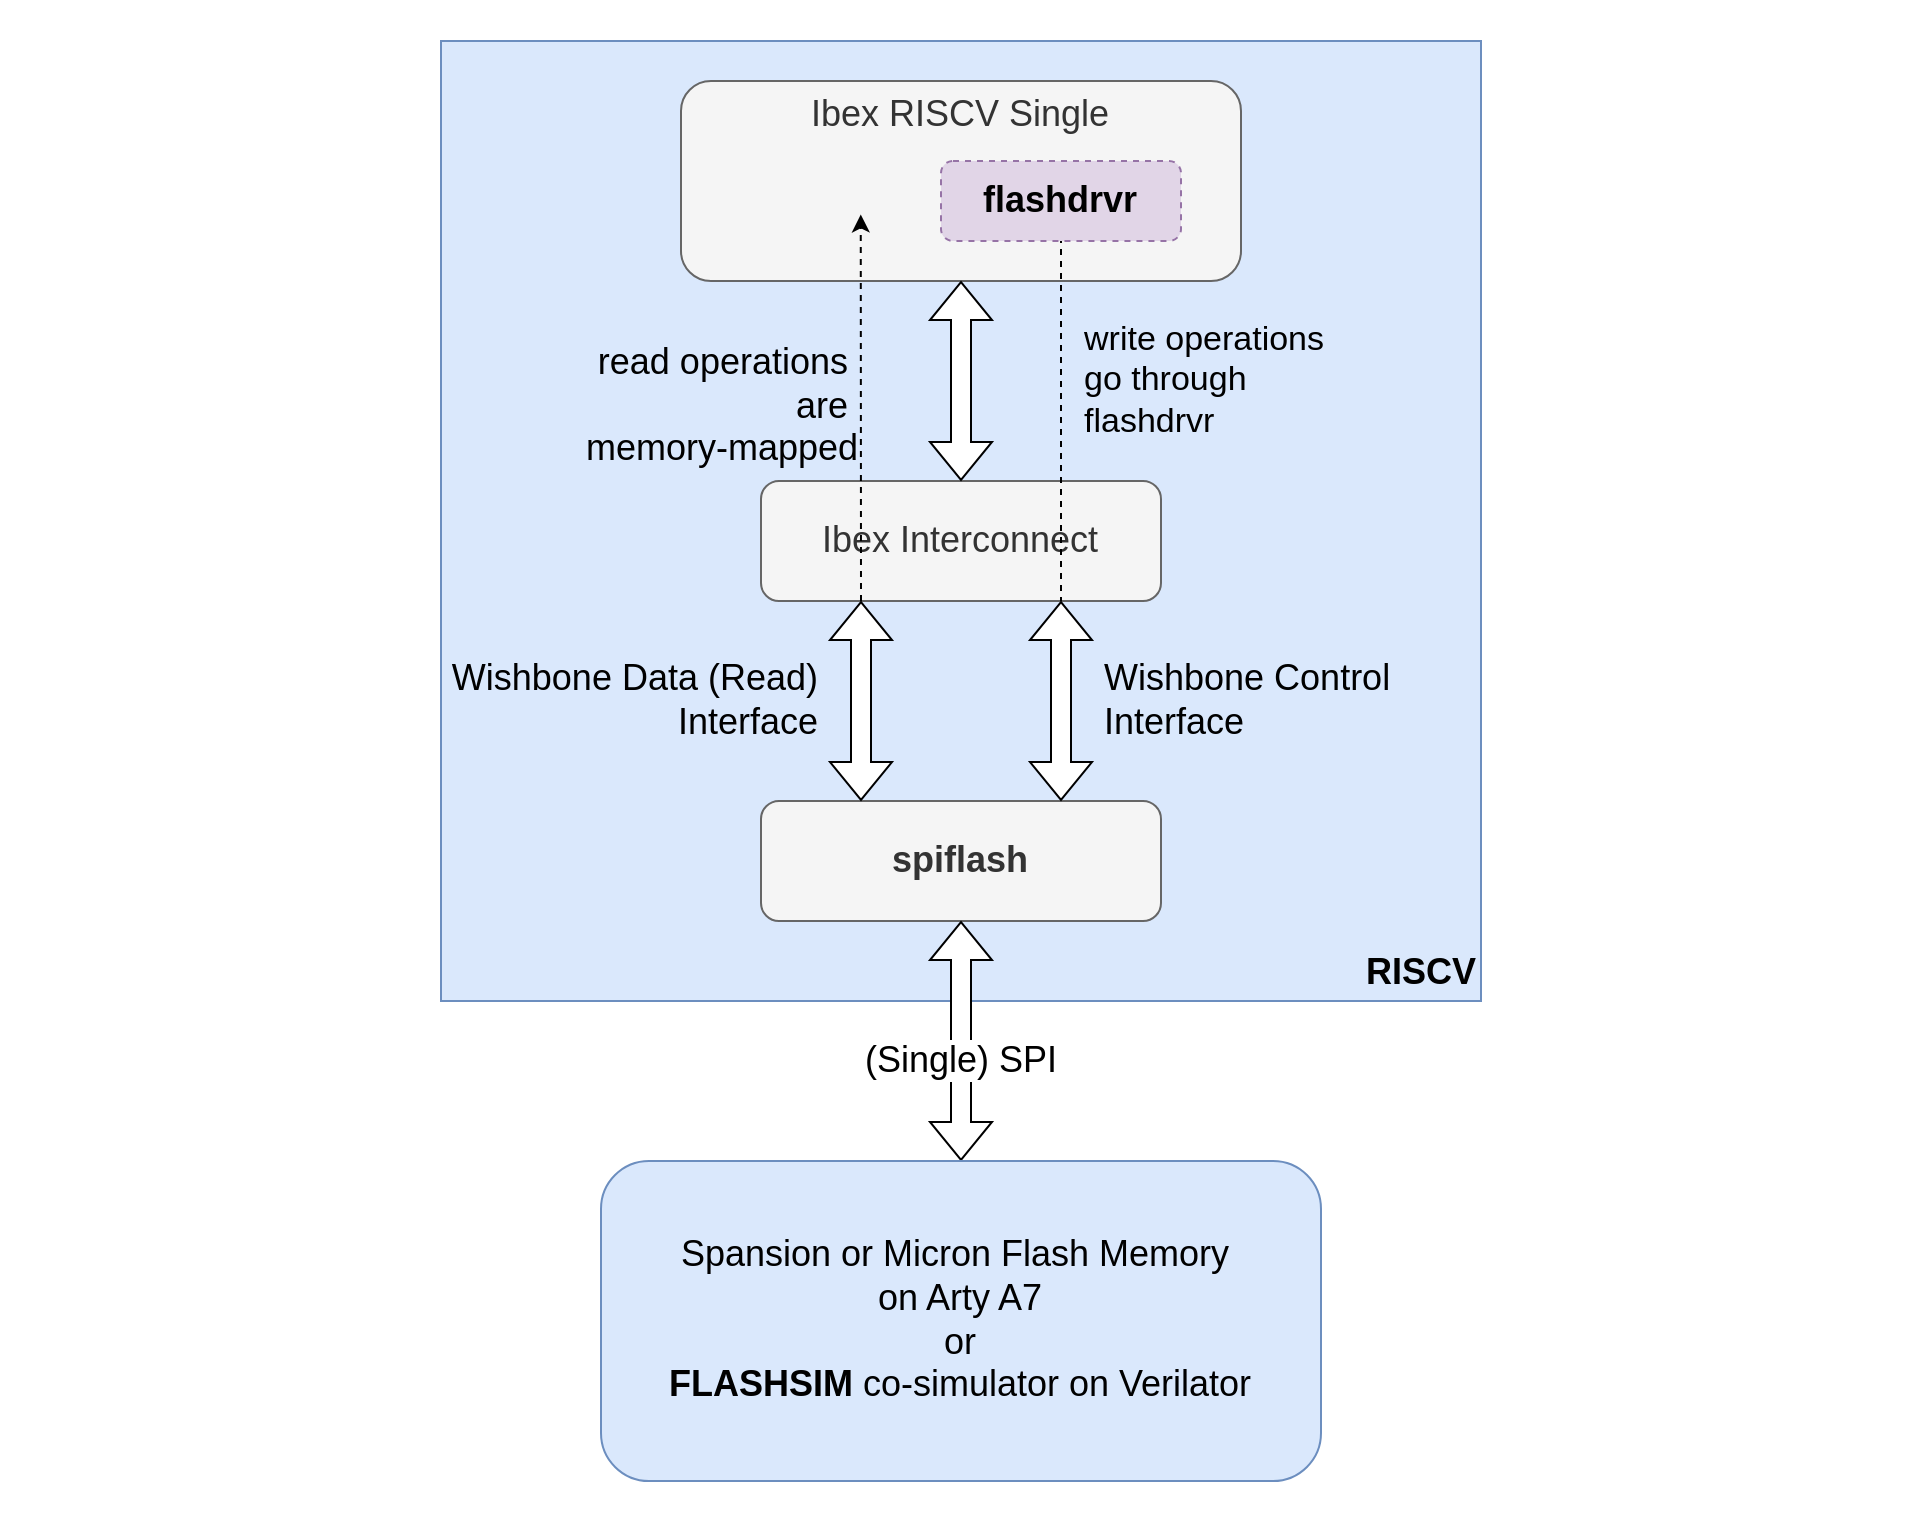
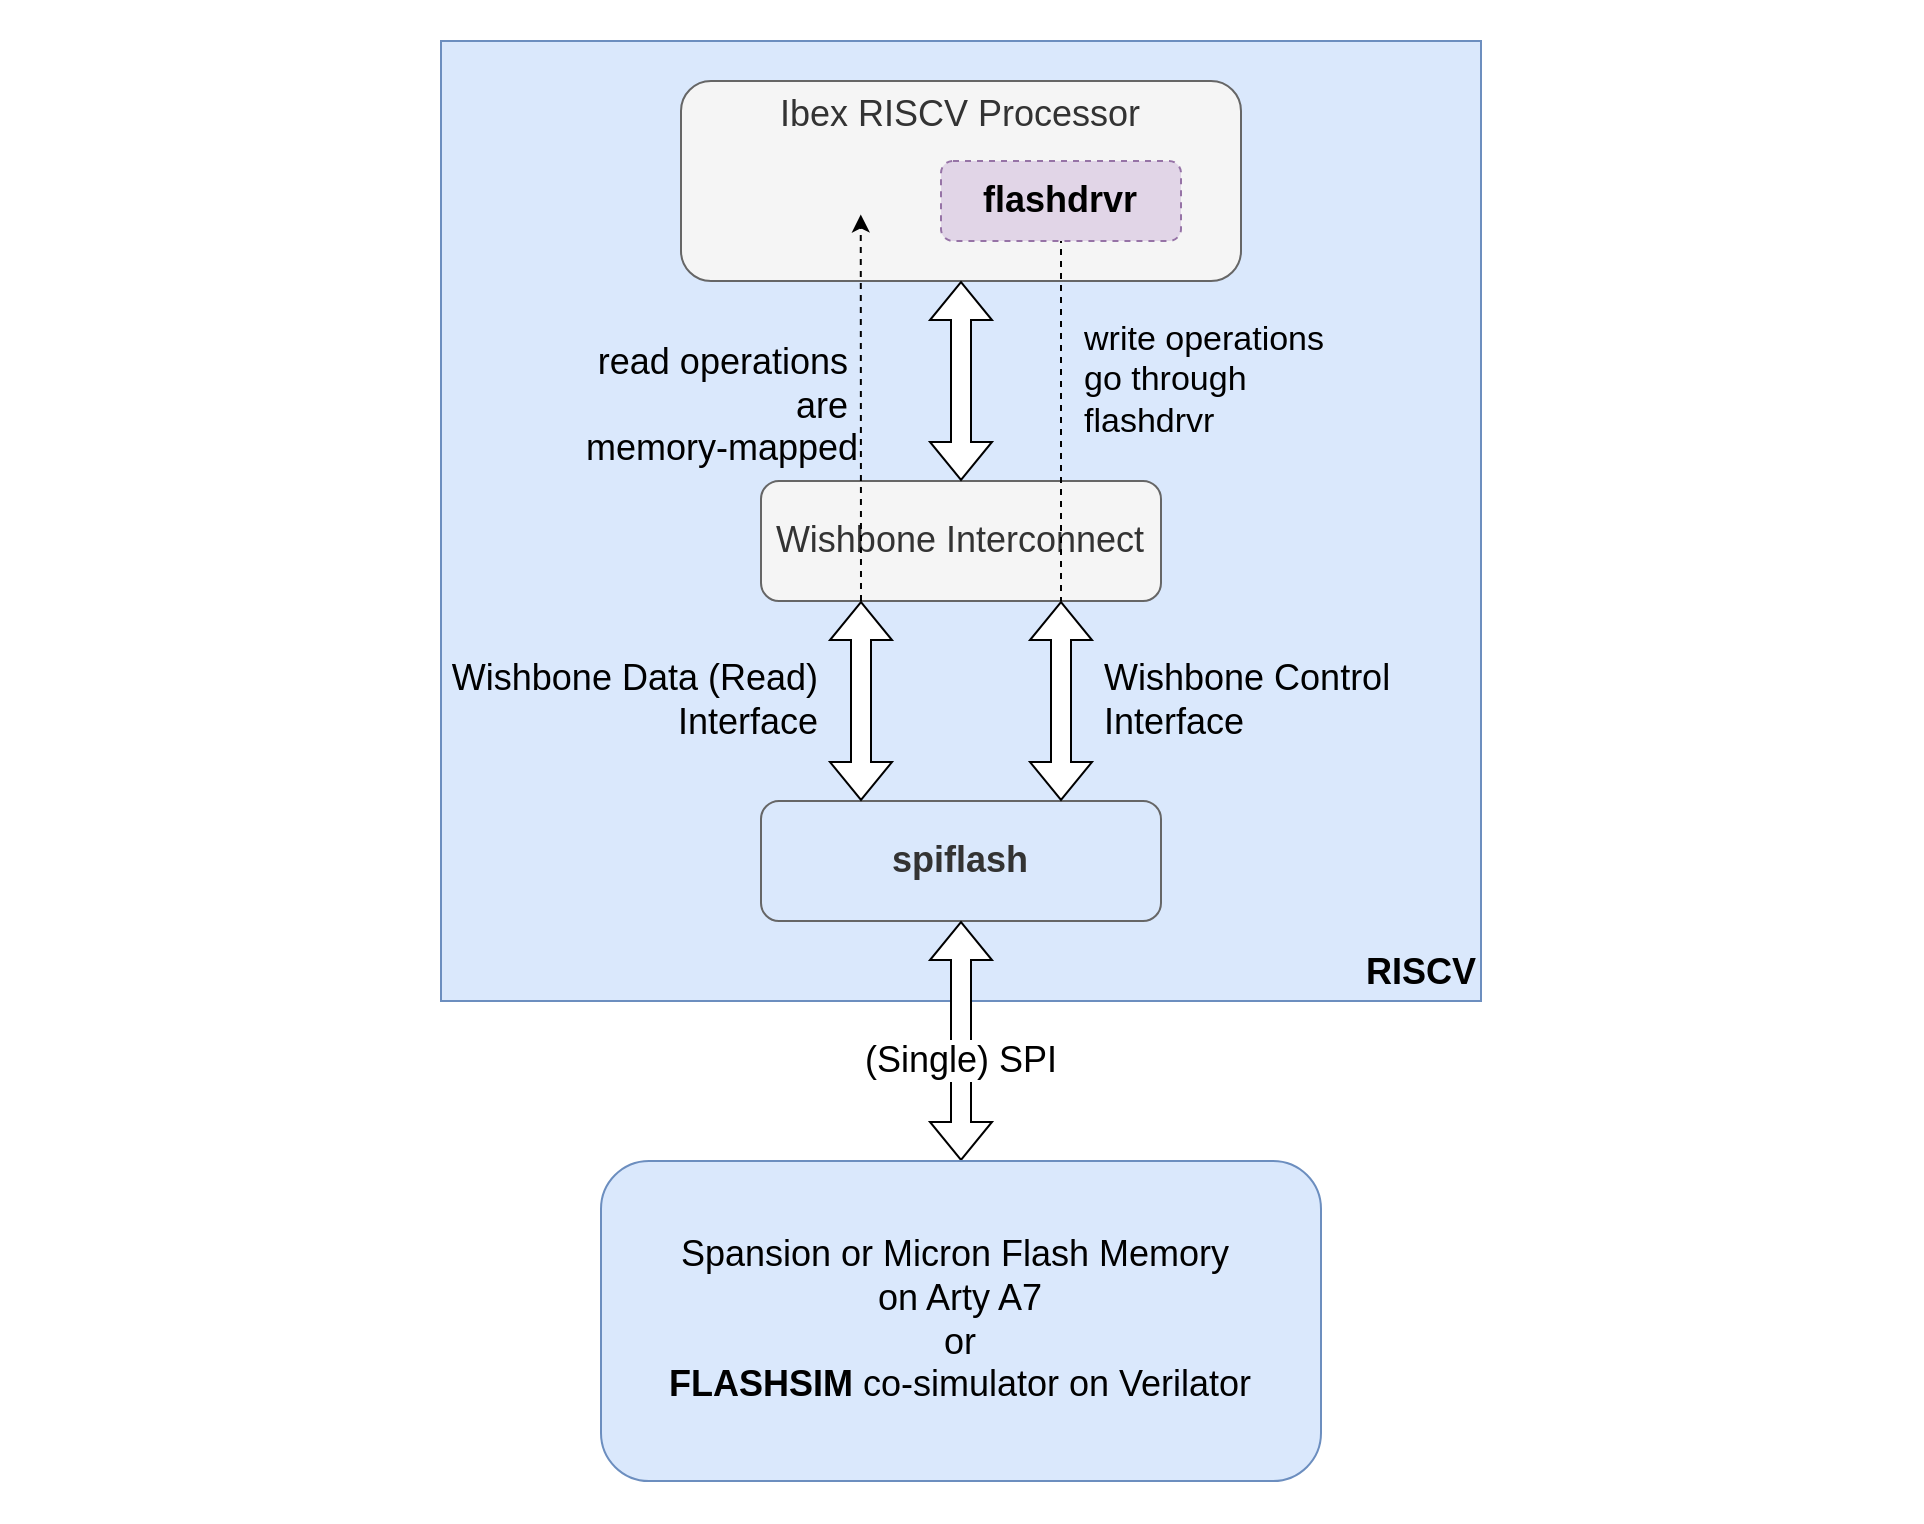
node "Ibex RISCV Single": label "Ibex RISCV Single" -> "Ibex RISCV Processor"
node "Ibex Interconnect": label "Ibex Interconnect" -> "Wishbone Interconnect"
node "spiflash": fillcolor #f5f5f5 -> #dae8fc
